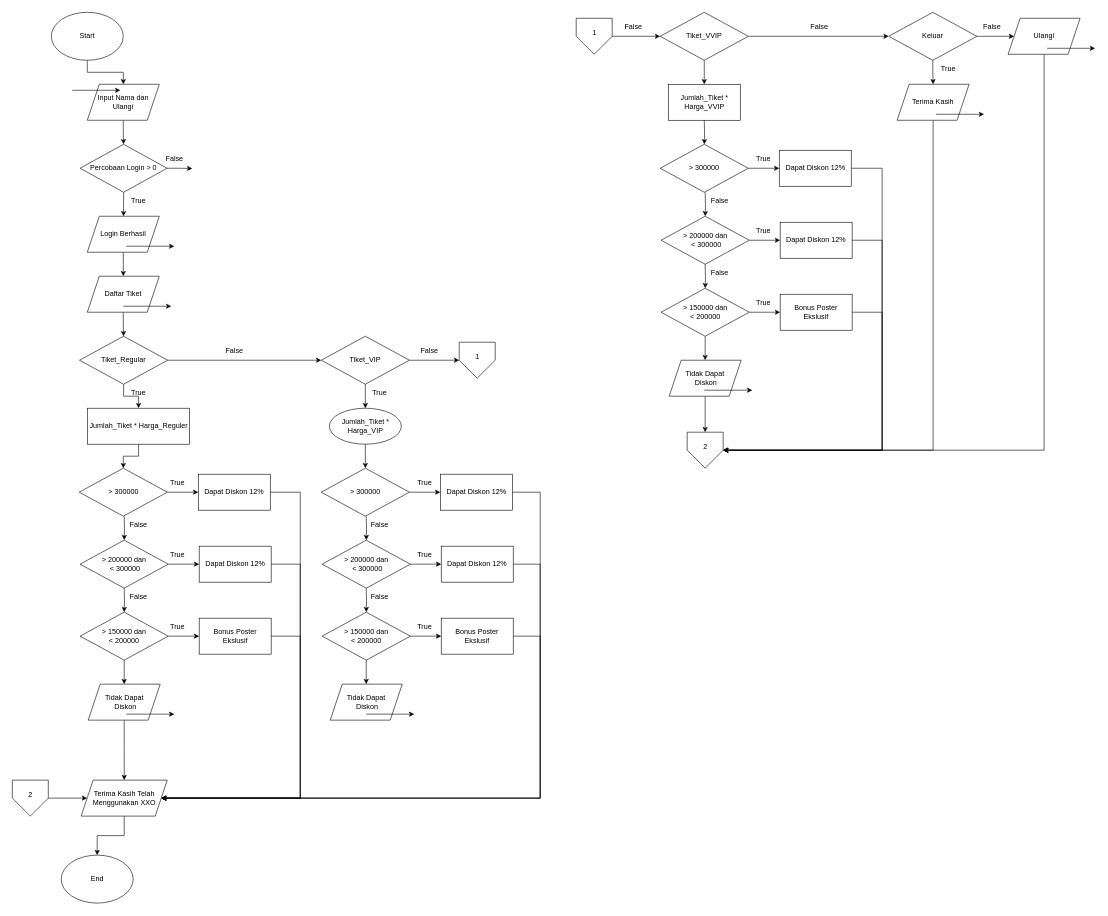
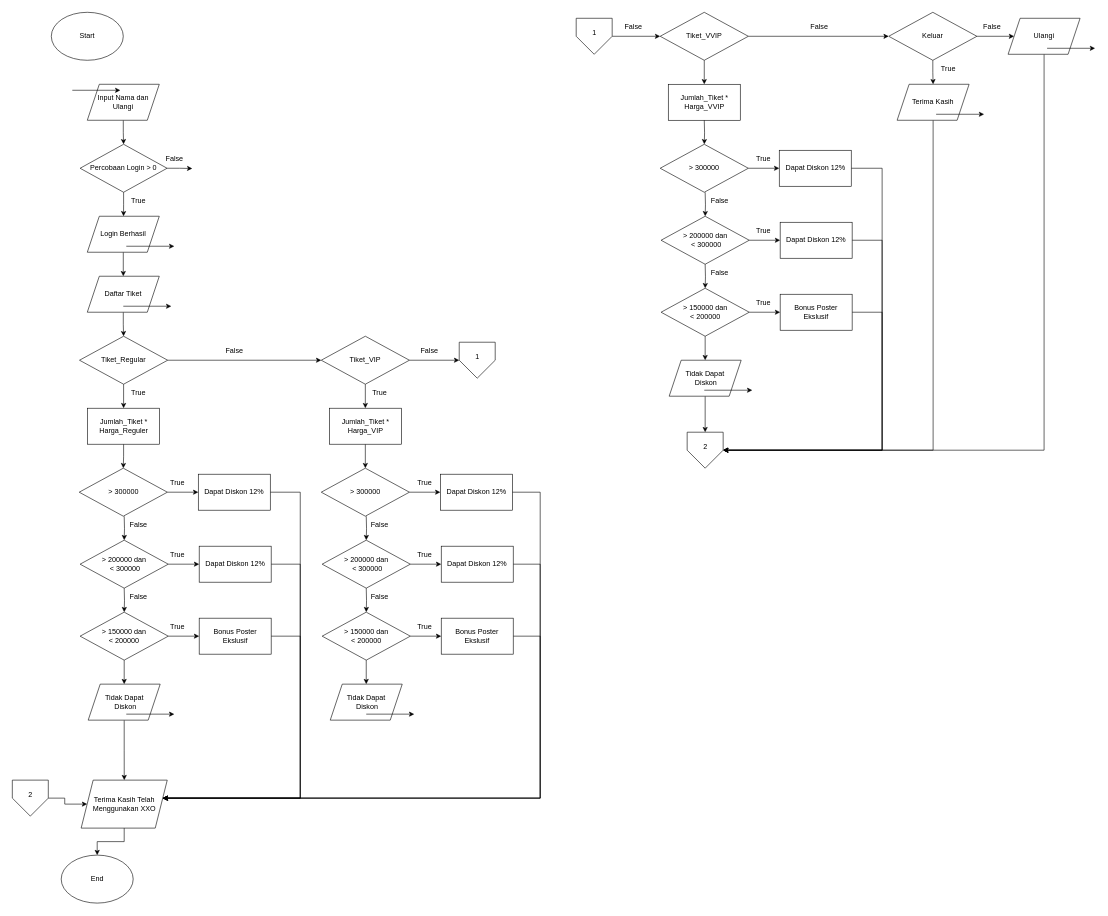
edge "Start" -> "Input Nama dan Ulangi": removed
node "Jumlah_Tiket * Harga_Reguler": size 102x36 -> 72x36
node "Jumlah_Tiket * Harga_VIP": shape ellipse -> rectangle
node "Terima Kasih Telah Menggunakan XXO": size 86x36 -> 86x48
